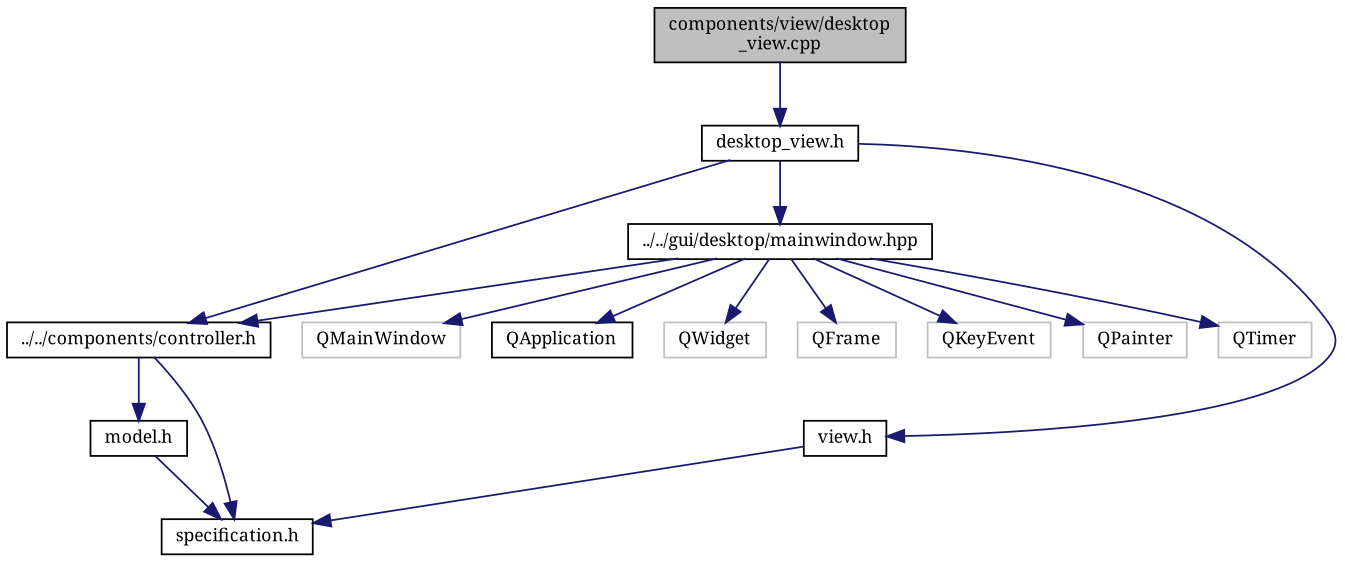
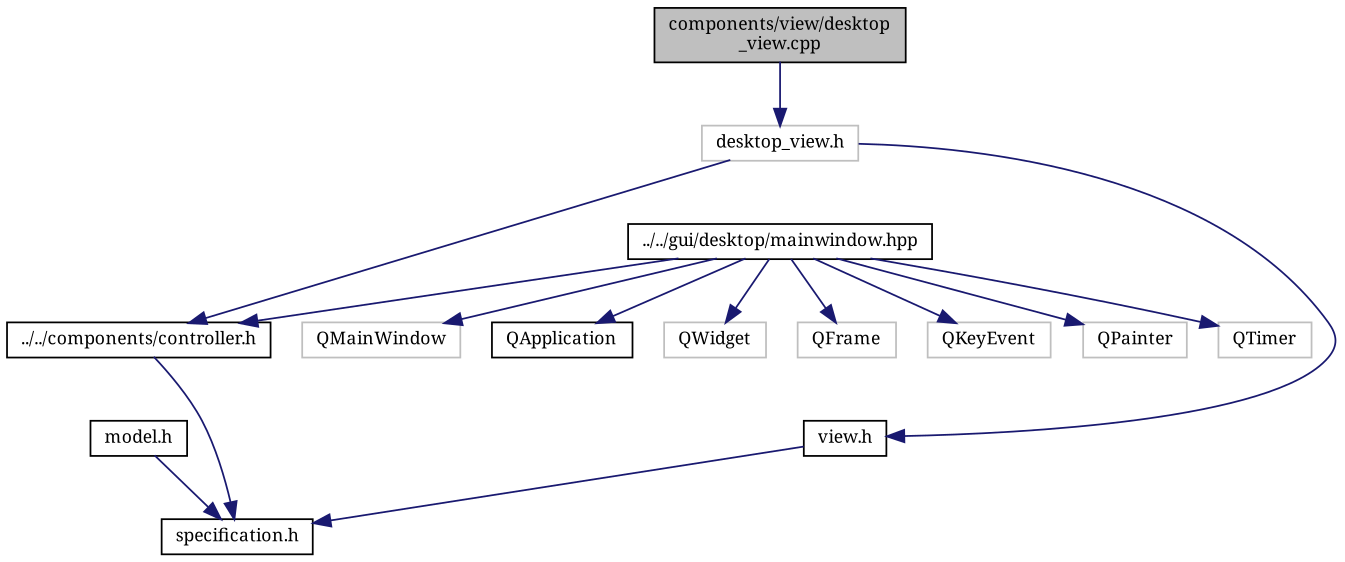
node "desktop_view.h": color black -> grey75
edge "desktop_view.h" -> "../../gui/desktop/mainwindow.hpp": removed
edge "../../components/controller.h" -> "model.h": removed
